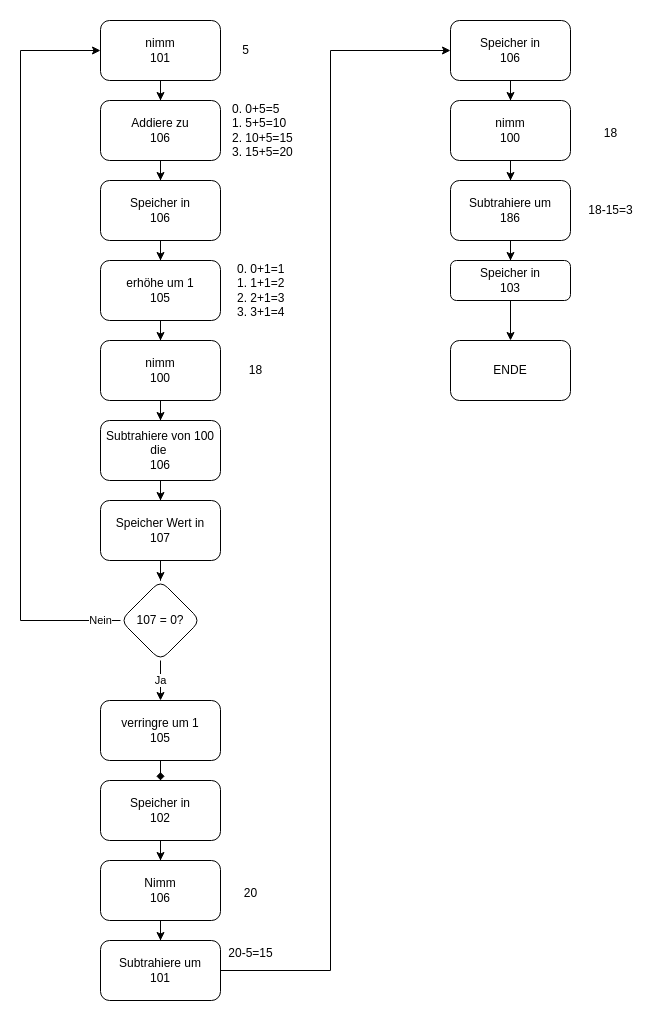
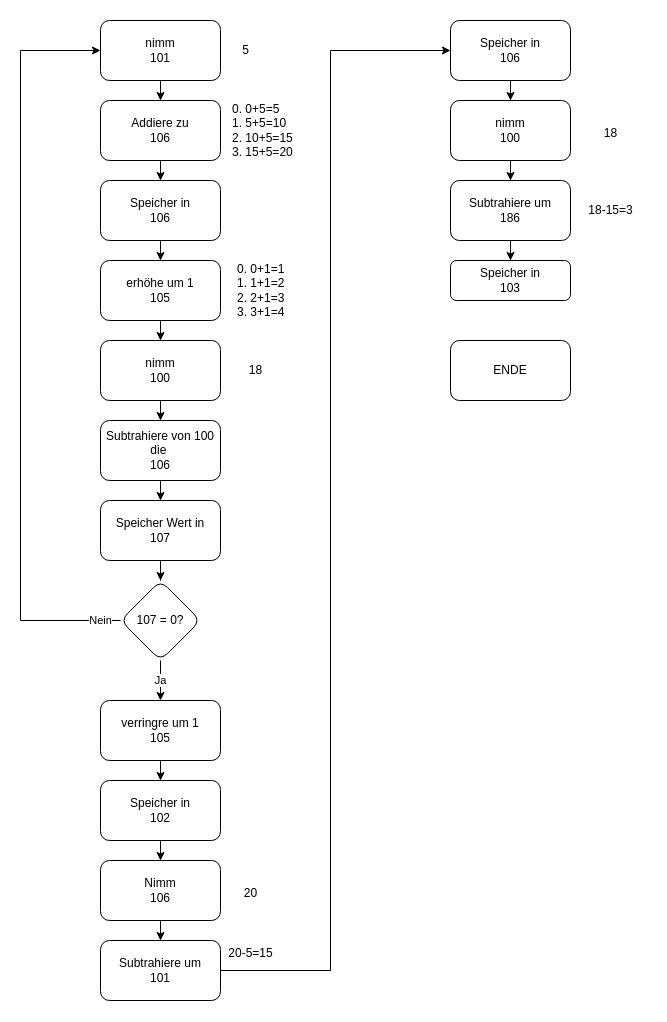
edge "Speicher in 103" -> "ENDE": removed
edge "verringre um 1 105" -> "Speicher in 102": arrowhead diamond -> classic
